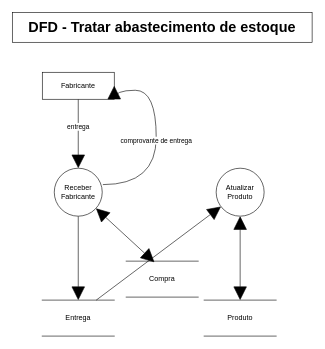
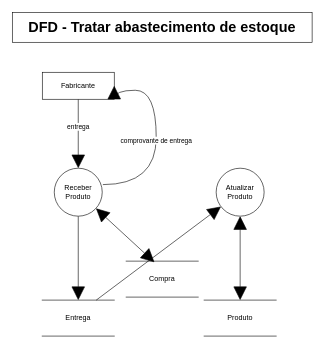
node "Receber Fabricante": label "Receber Fabricante" -> "Receber Produto"
